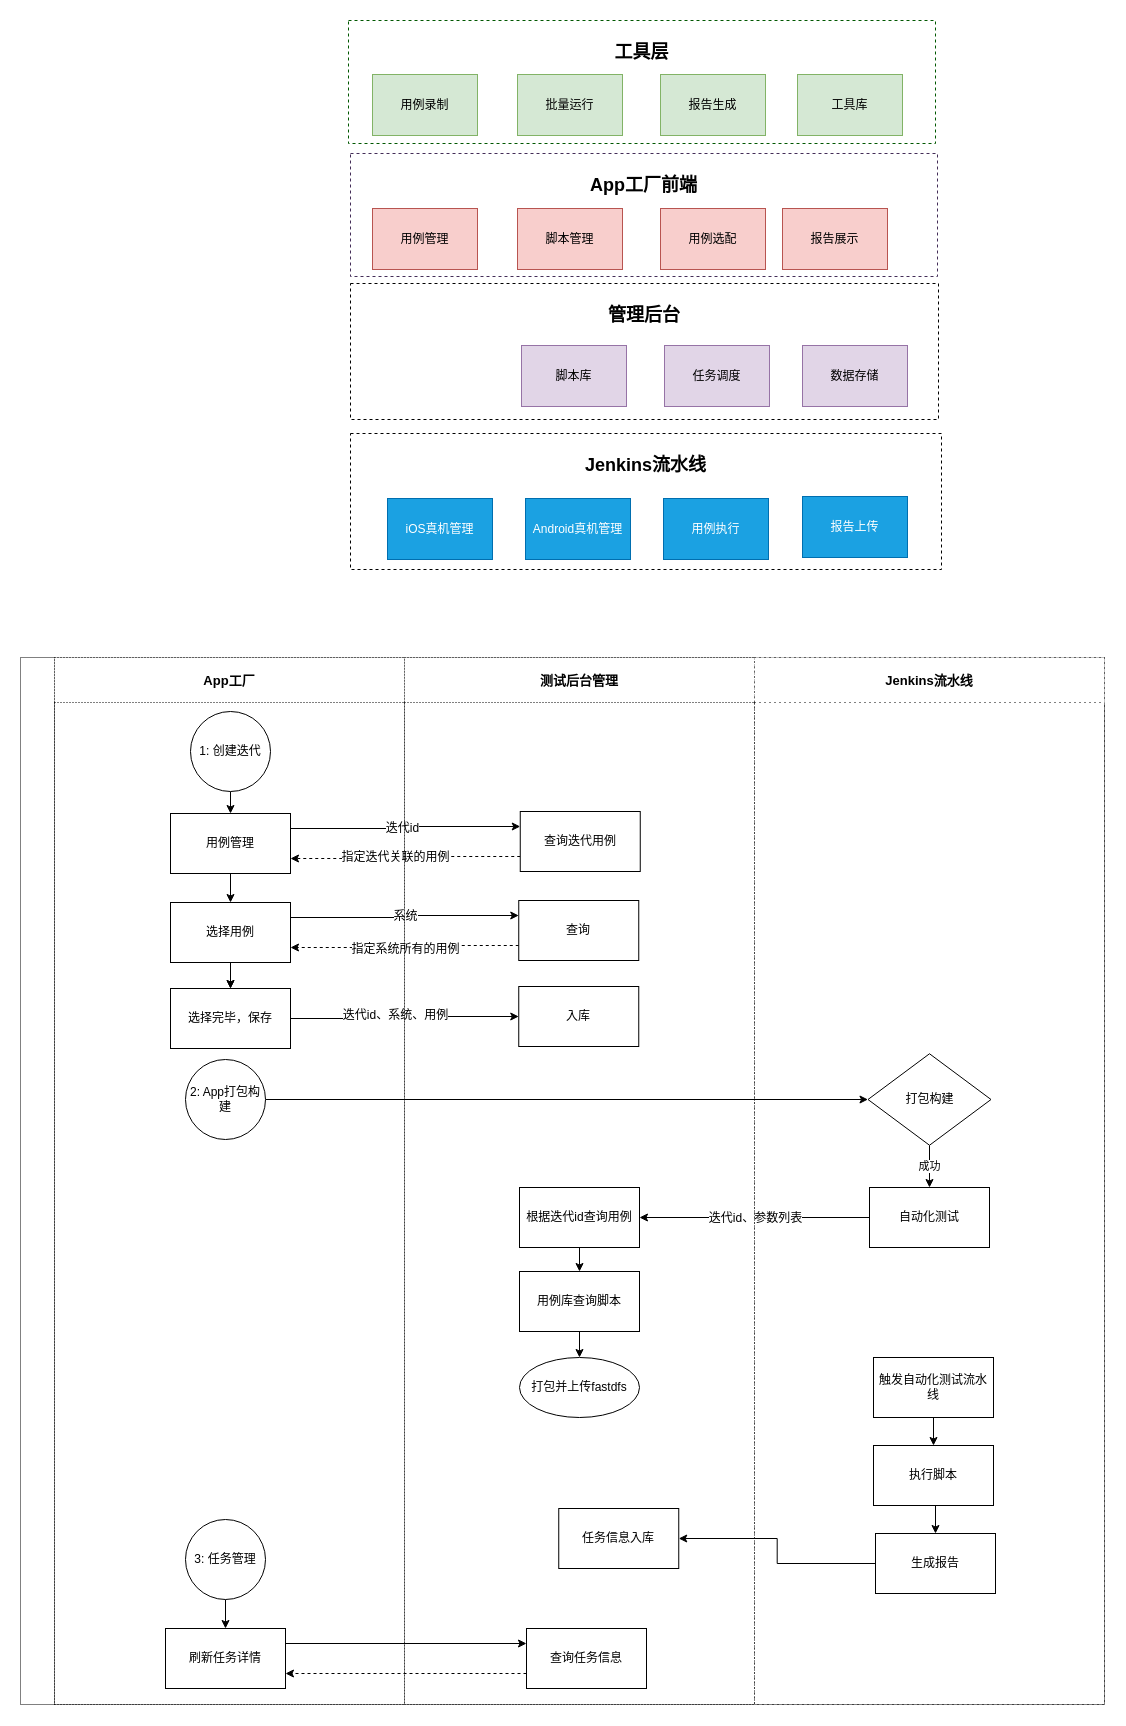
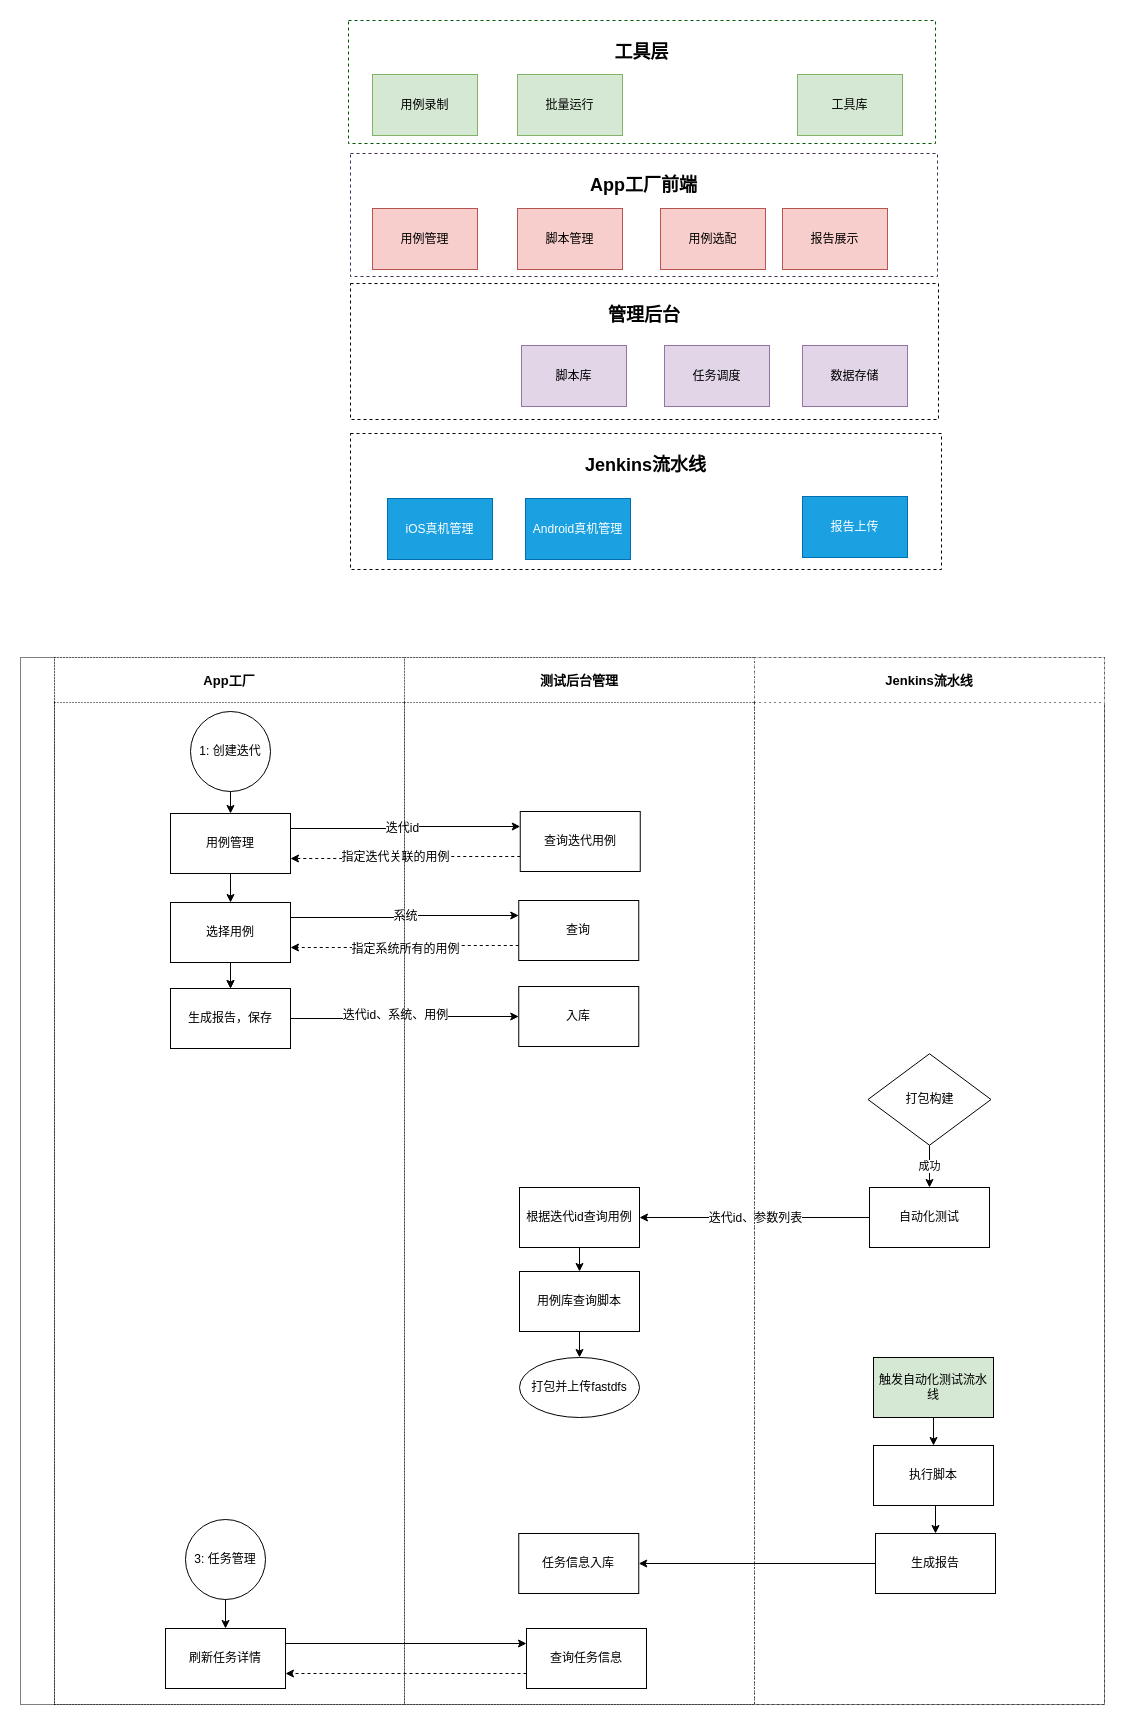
node "报告生成": removed
node "用例执行": removed
node "选择完毕，保存": label "选择完毕，保存" -> "生成报告，保存"
node "2: App打包构建": removed
edge "2: App打包构建" -> "打包构建": removed
node "触发自动化测试流水线": fillcolor #ffffff -> #d5e8d4
node "任务信息入库": moved (619, 1539) -> (579, 1564)
